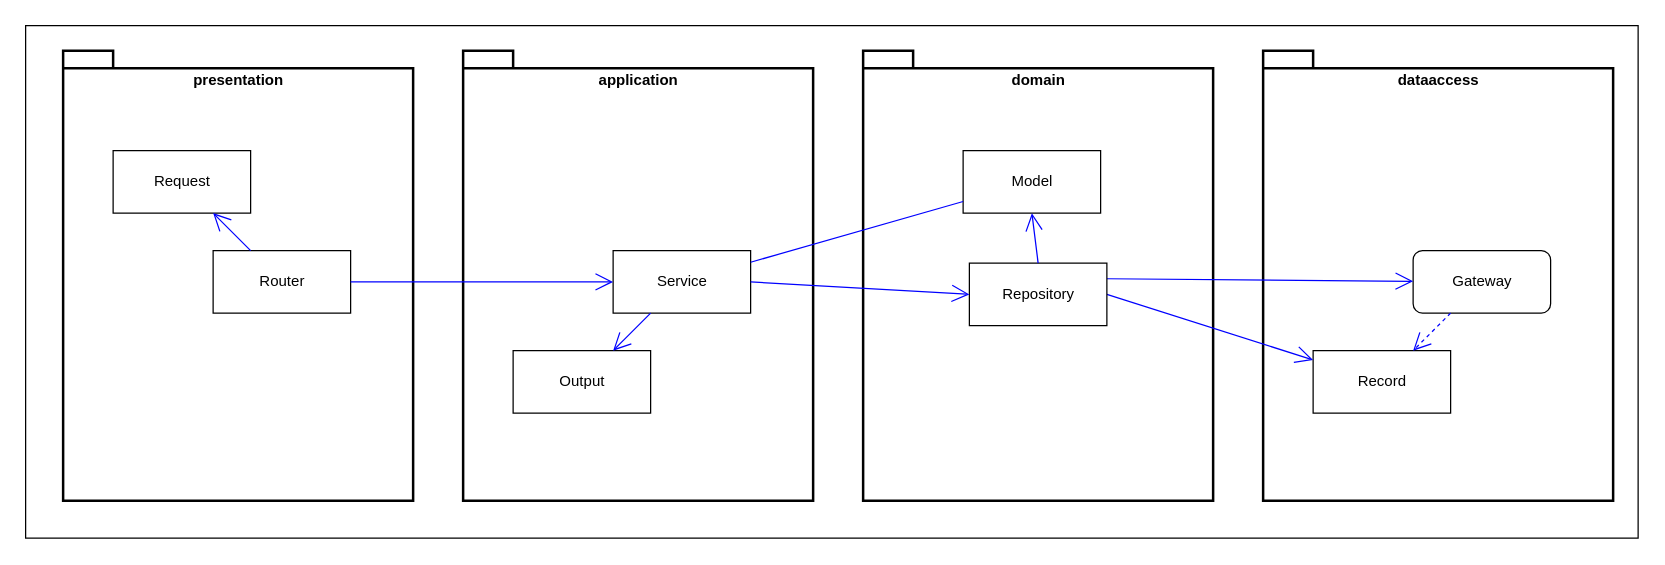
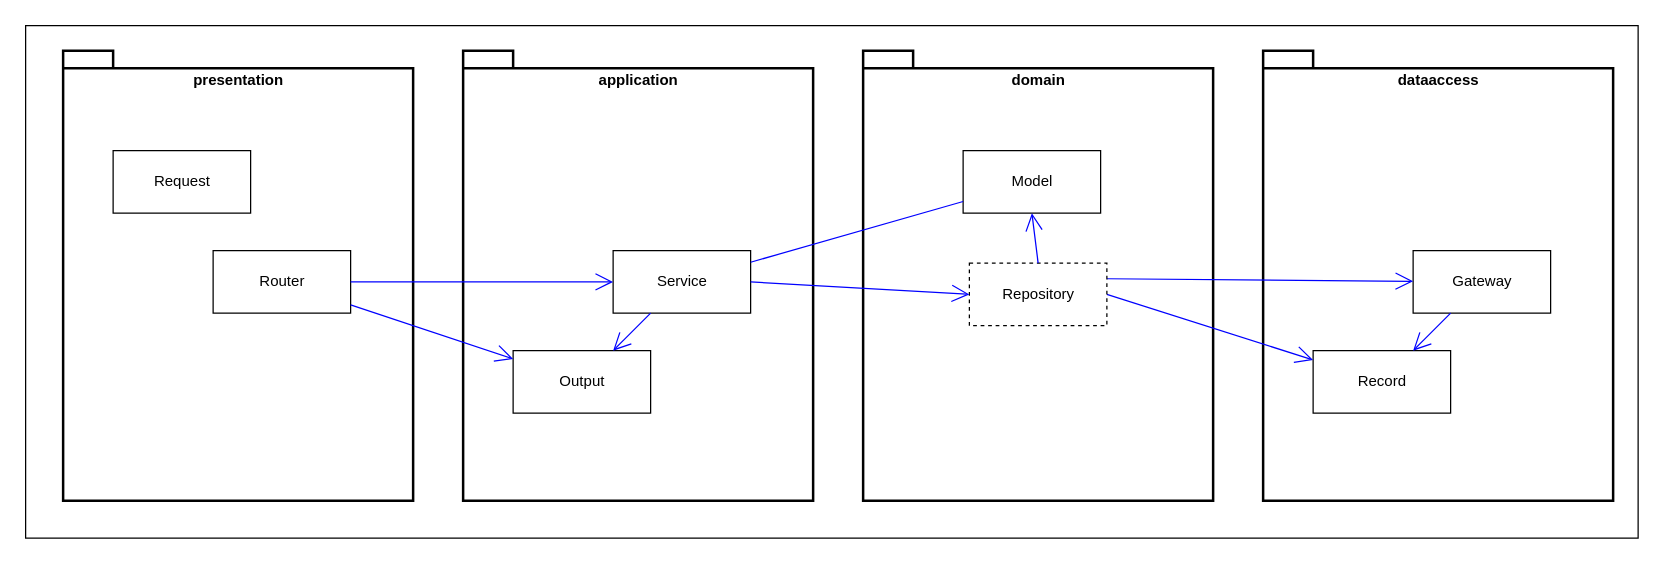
edge "Router" -> "Request": now "Router" -> "Output"
node "Gateway": shape rounded rectangle -> rectangle
node "Repository": style solid -> dashed
edge "Gateway" -> "Record": style dashed -> solid
